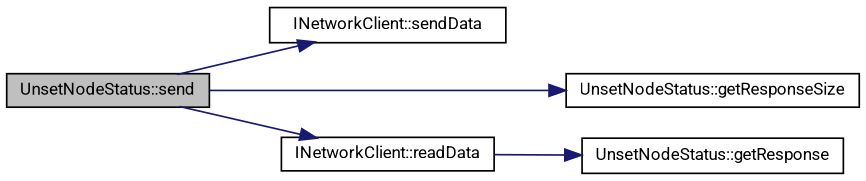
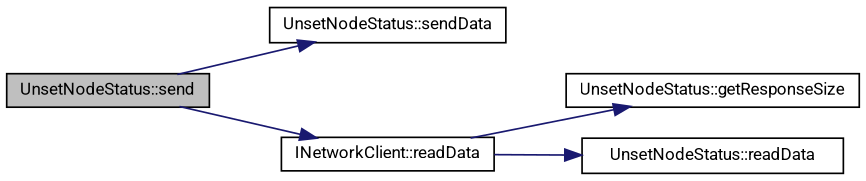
node "INetworkClient::sendData": label "INetworkClient::sendData" -> "UnsetNodeStatus::sendData"
edge "UnsetNodeStatus::send" -> "UnsetNodeStatus::getResponseSize": now "INetworkClient::readData" -> "UnsetNodeStatus::getResponseSize"
node "UnsetNodeStatus::getResponse": label "UnsetNodeStatus::getResponse" -> "UnsetNodeStatus::readData"
